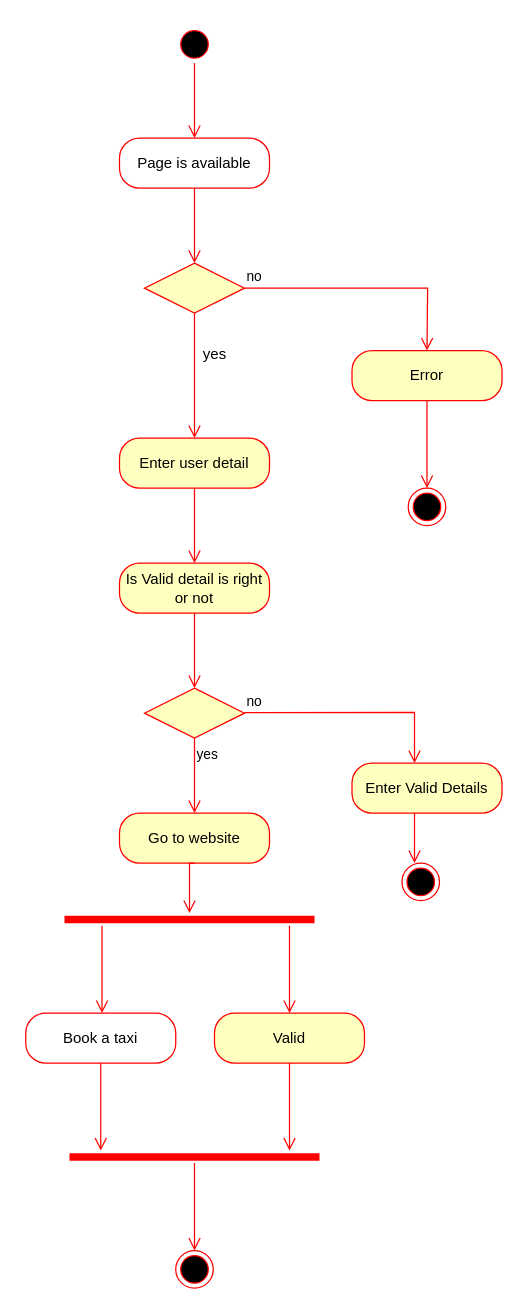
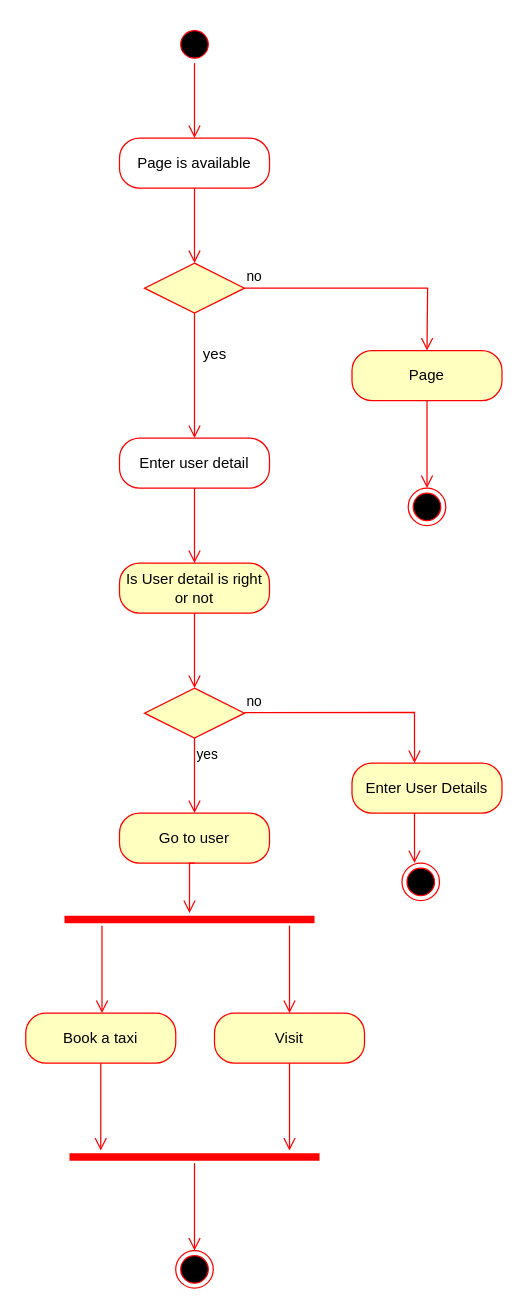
node "Error": label "Error" -> "Page"
node "Enter user detail": fillcolor #ffffc0 -> #ffffff
node "Is Valid detail is right or not": label "Is Valid detail is right or not" -> "Is User detail is right or not"
node "Enter Valid Details": label "Enter Valid Details" -> "Enter User Details"
node "Go to website": label "Go to website" -> "Go to user"
node "Book a taxi": fillcolor #ffffff -> #ffffc0
node "Valid": label "Valid" -> "Visit"
